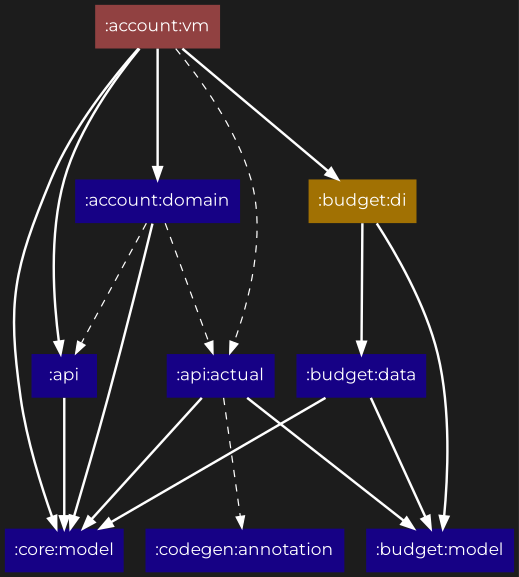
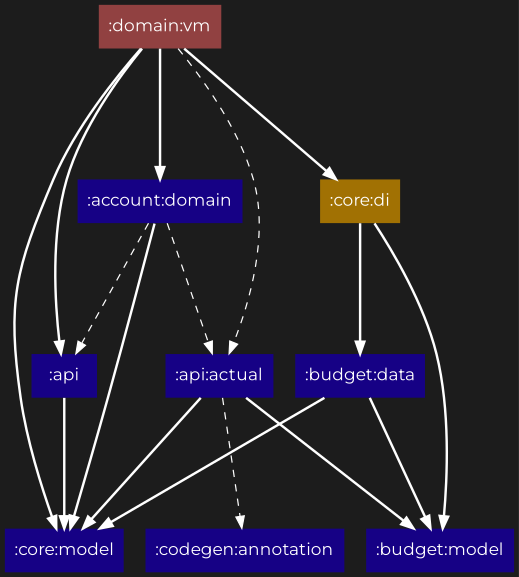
node ":account:vm": label ":account:vm" -> ":domain:vm"
node ":budget:di": label ":budget:di" -> ":core:di"
